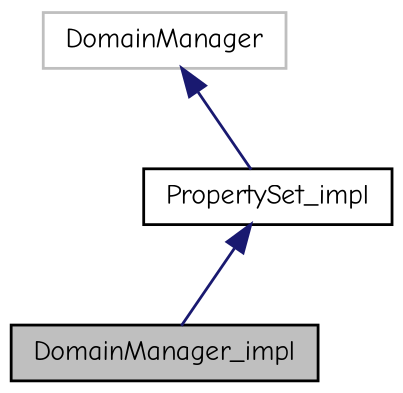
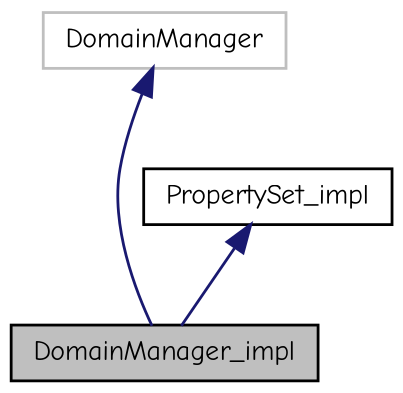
edge "PropertySet_impl" -> "DomainManager": now "DomainManager_impl" -> "DomainManager"
